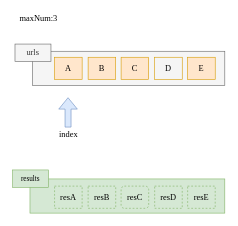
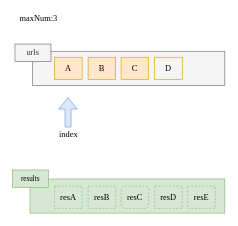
node "E": removed
